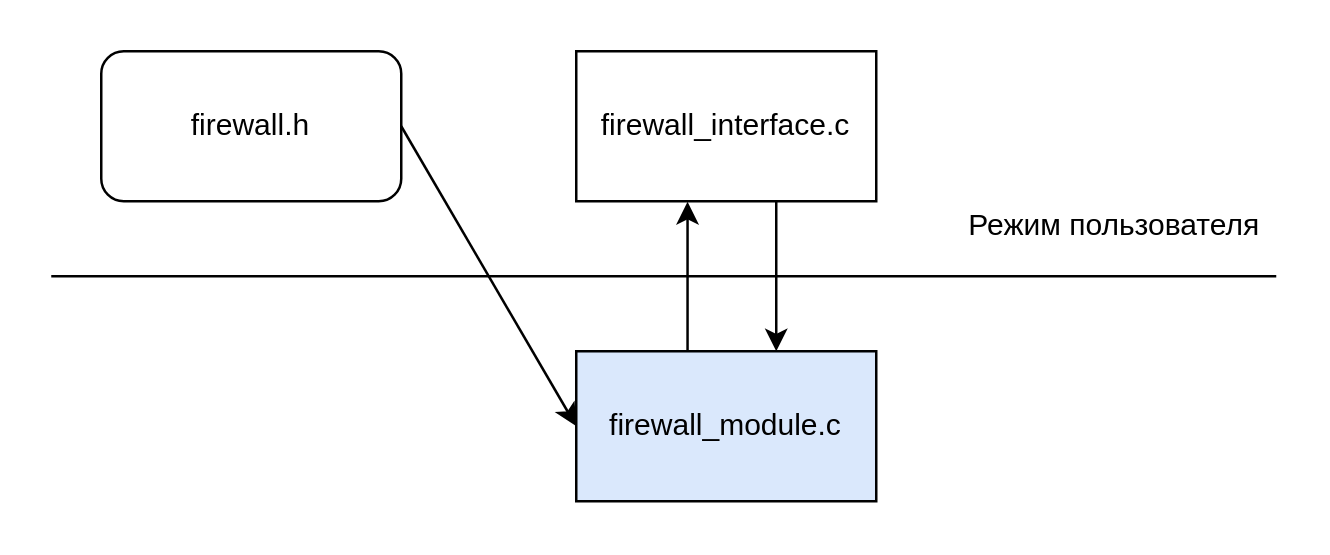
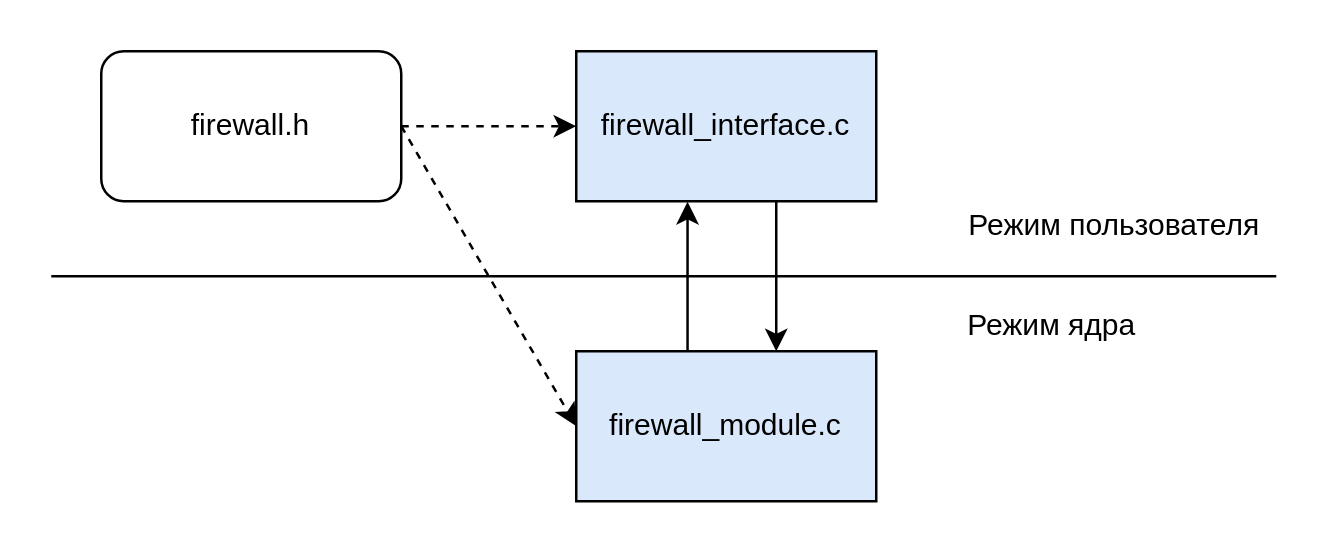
edge "firewall.h" -> "firewall_interface.c": added
node "firewall_interface.c": fillcolor #ffffff -> #dae8fc
edge "firewall.h" -> "firewall_module.c": style solid -> dashed
node "Режим ядра": added
